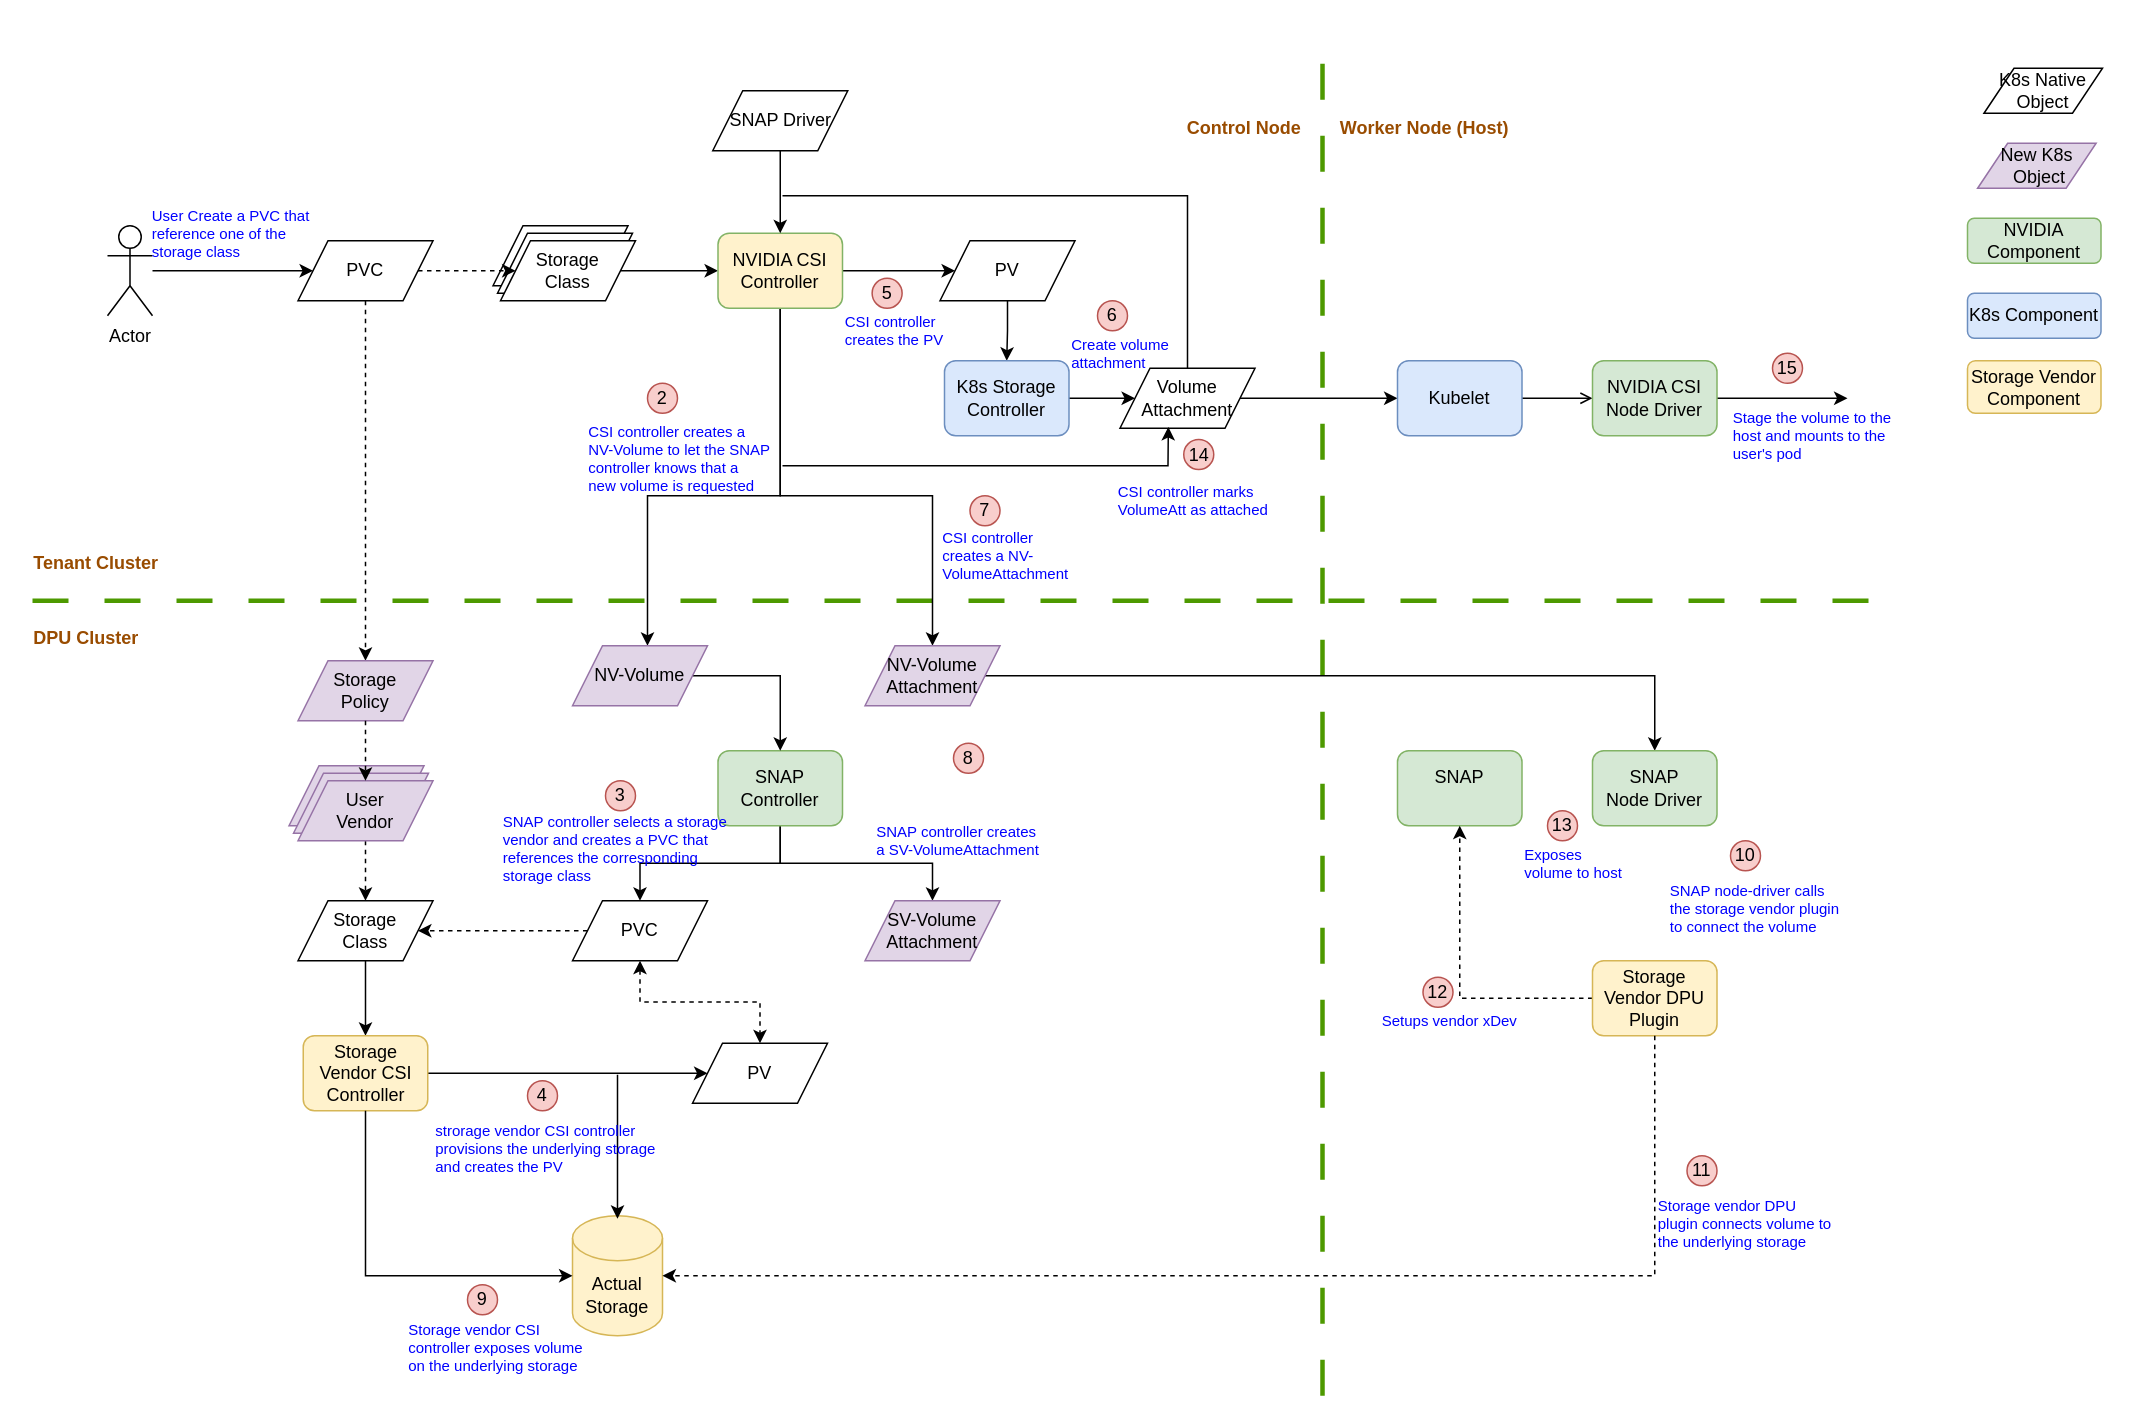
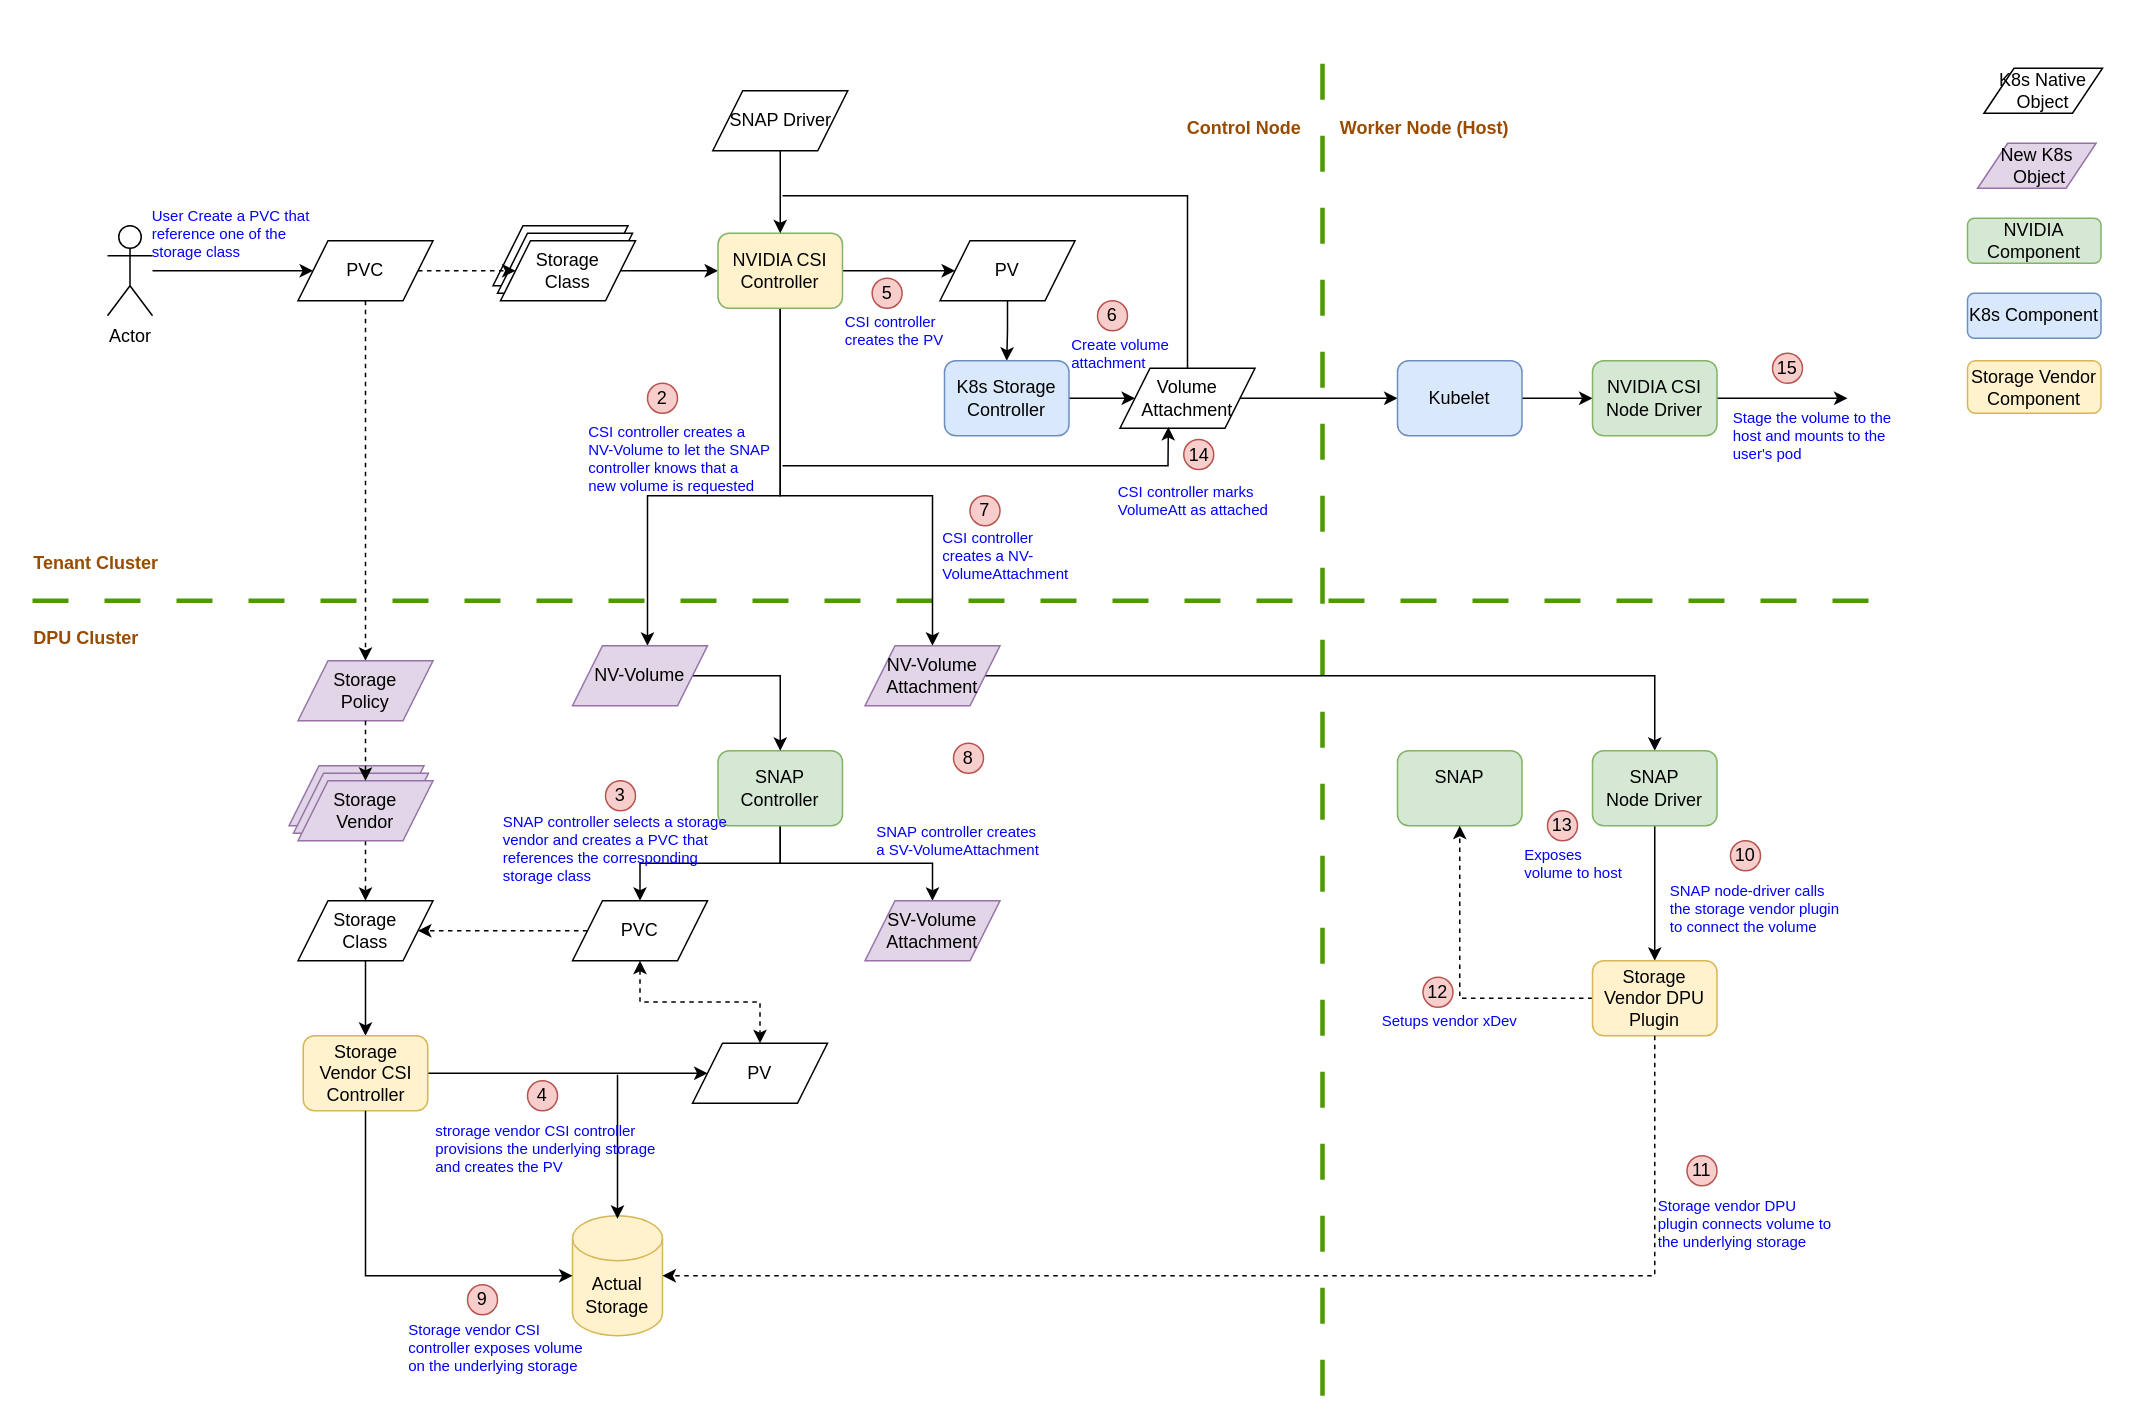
edge "Kubelet" -> "NVIDIA CSI Node Driver": arrowhead open -> classic
node "User Vendor": label "User Vendor" -> "Storage Vendor"
edge "SNAP Node Driver" -> "Storage Vendor DPU Plugin": added
